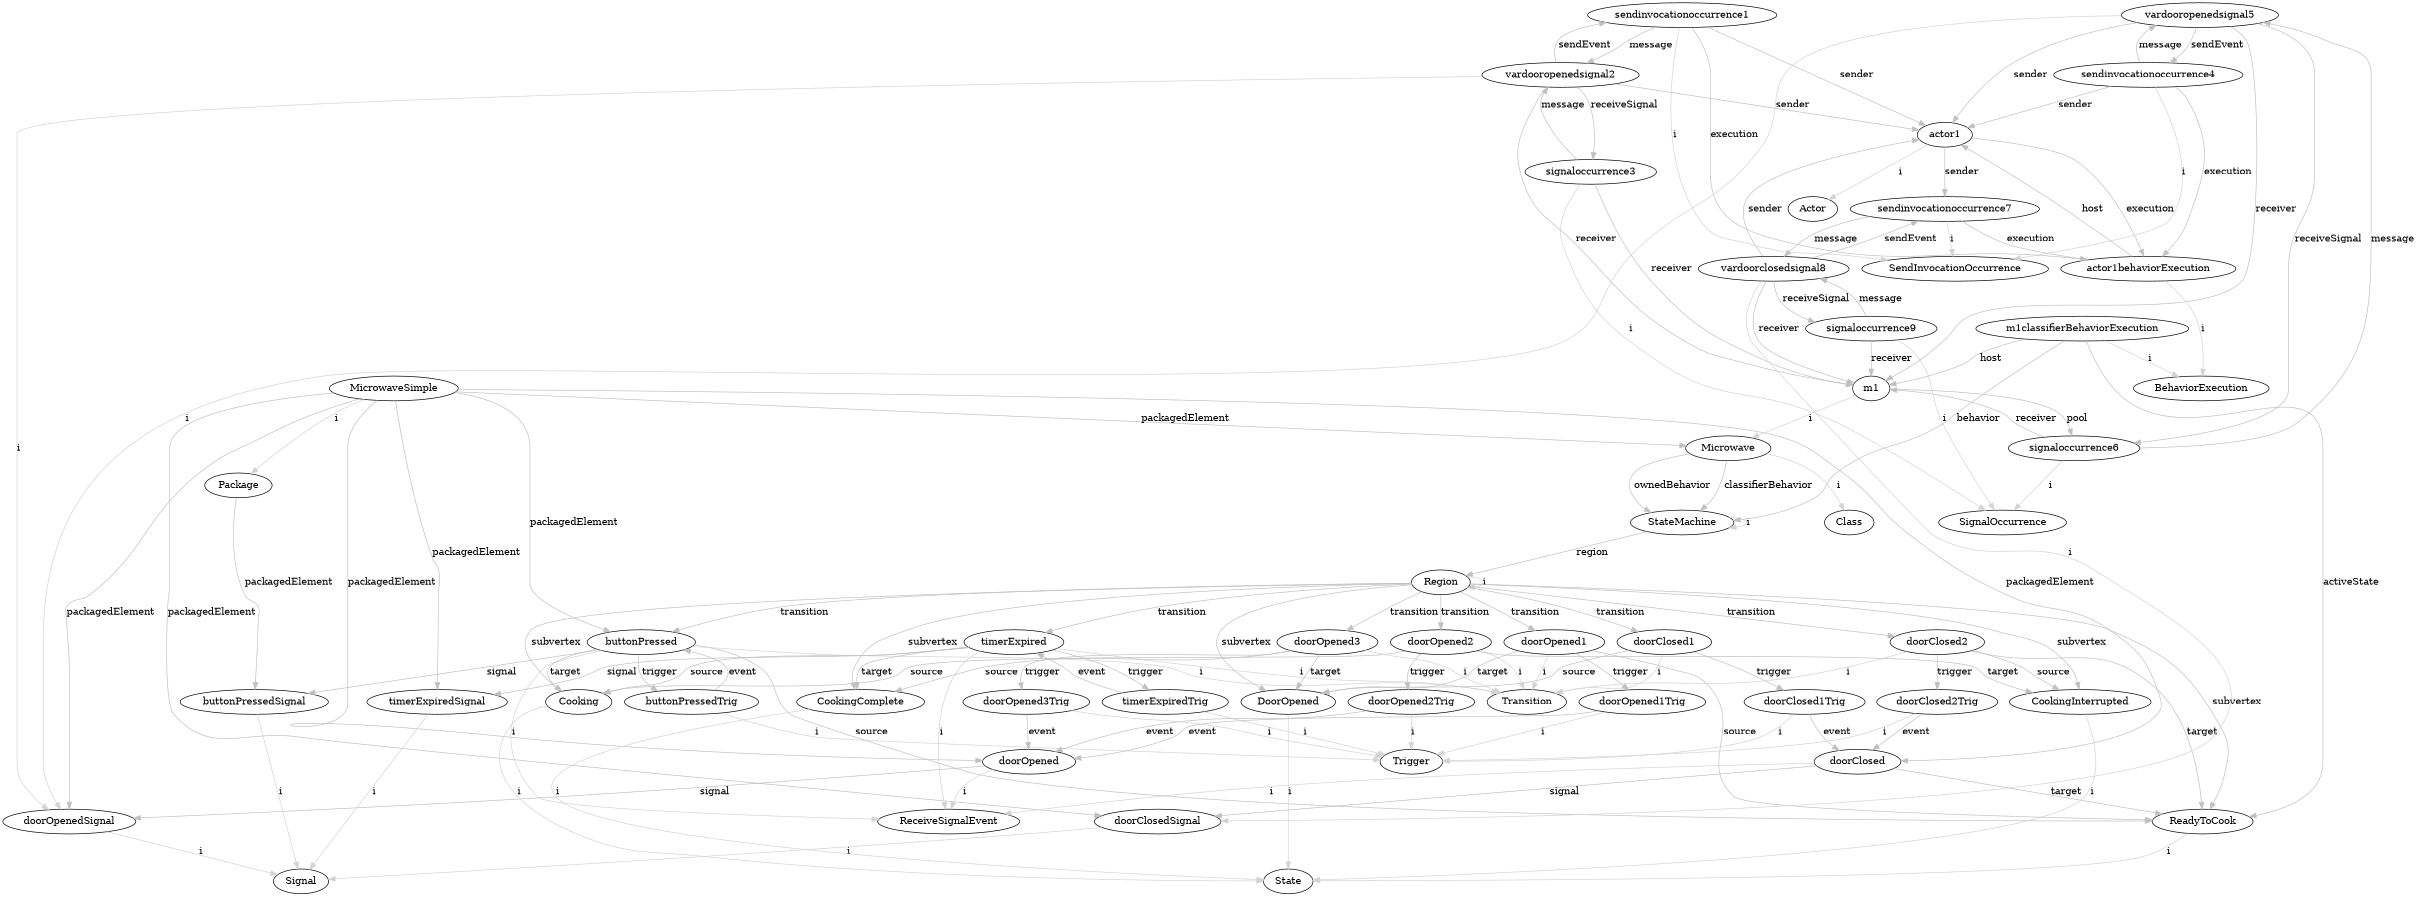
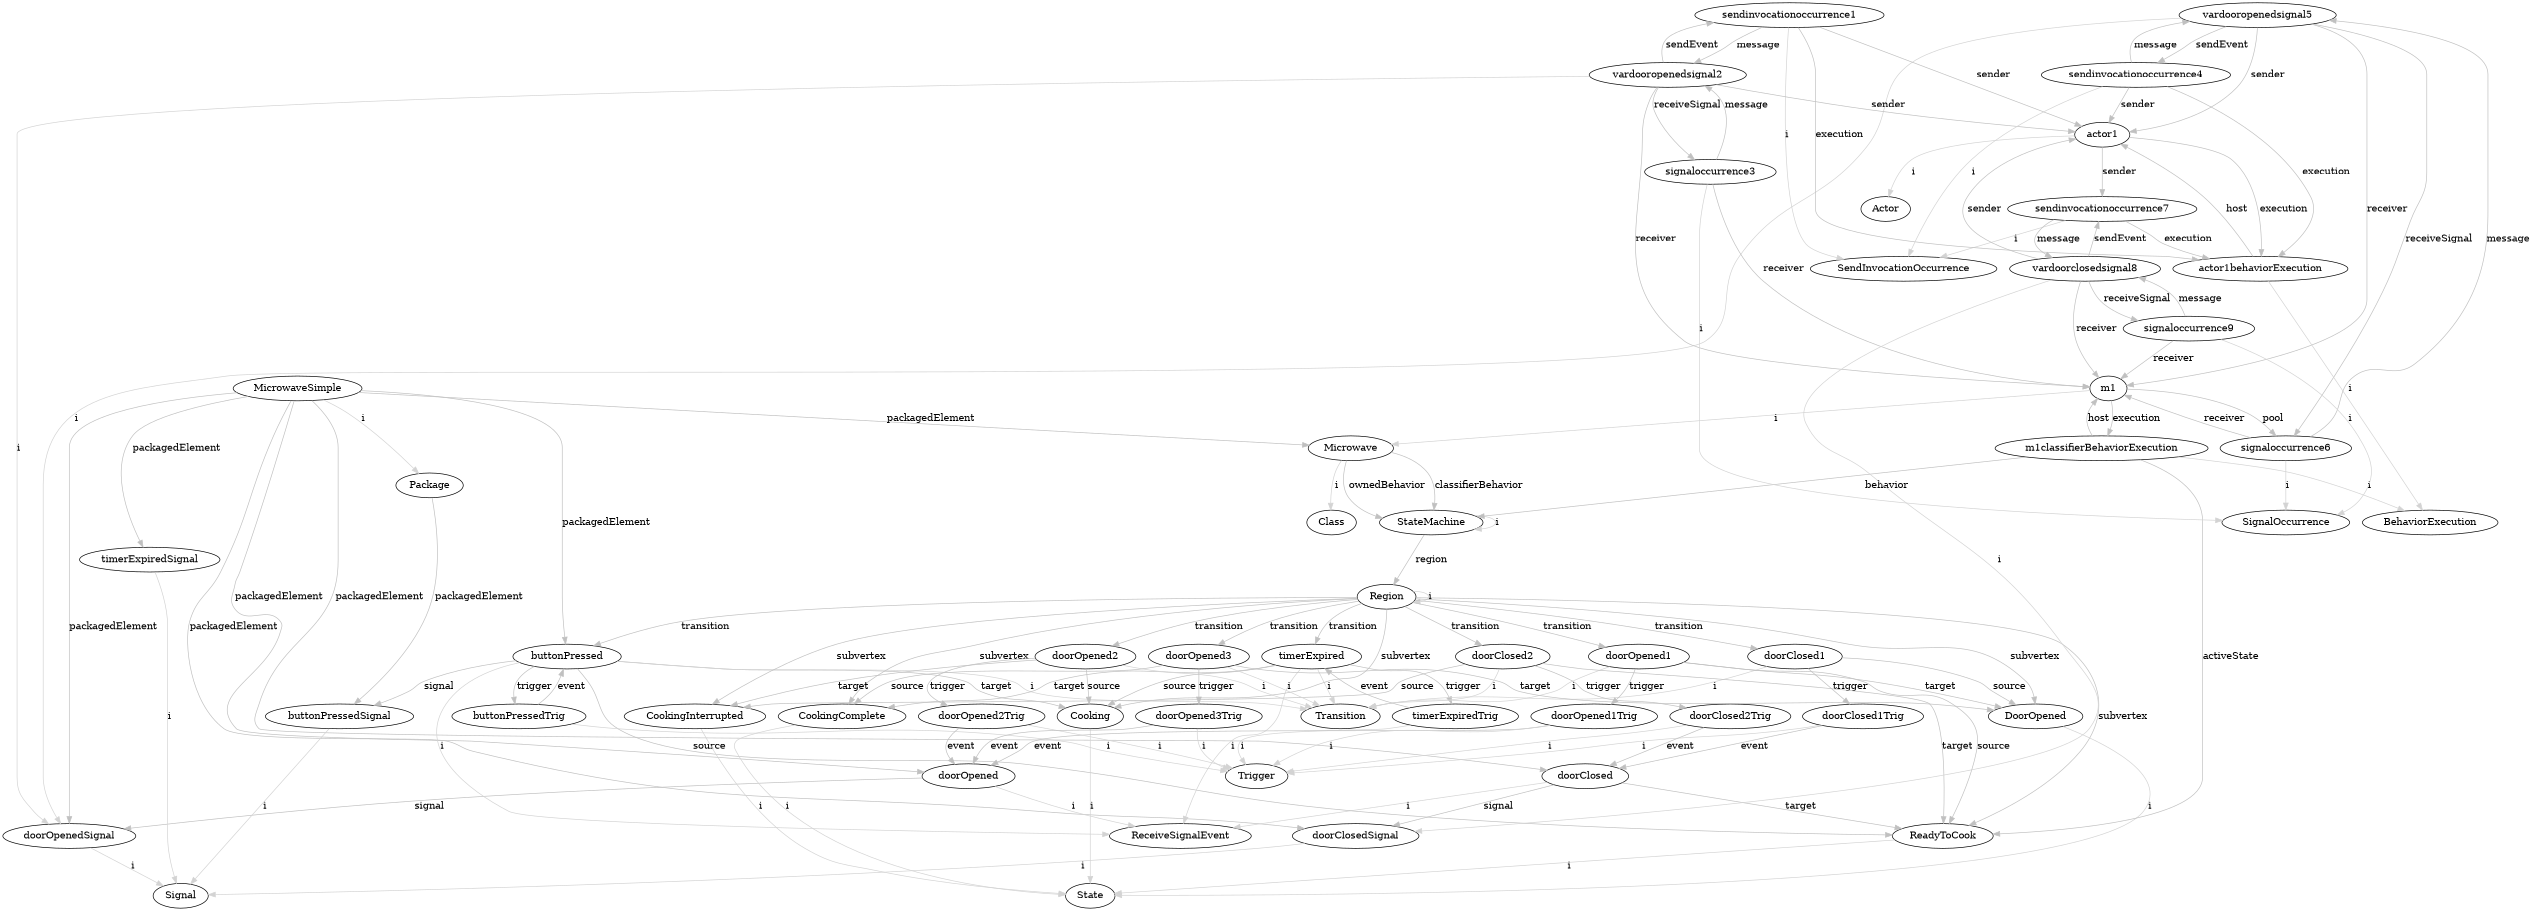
edge "m1" -> "m1classifierBehaviorExecution": added, label "execution"
edge "timerExpired" -> "timerExpiredSignal": removed, label "signal"
